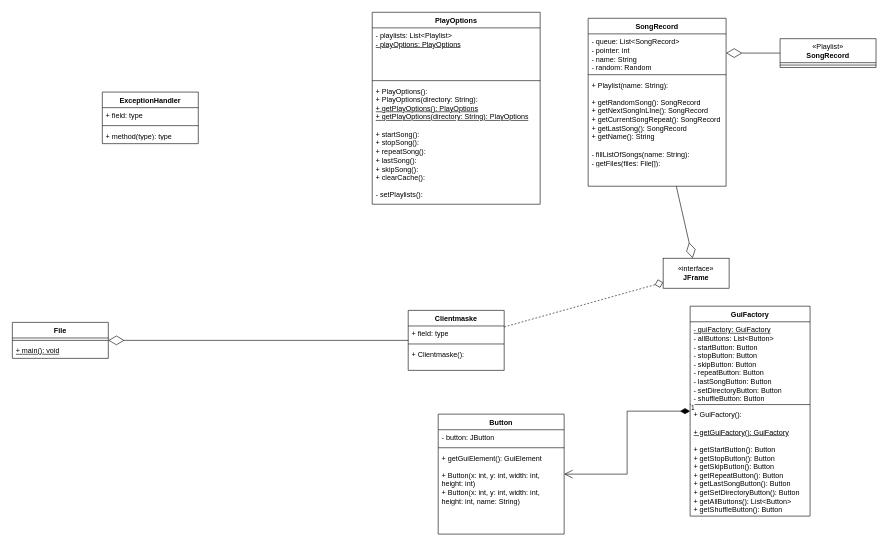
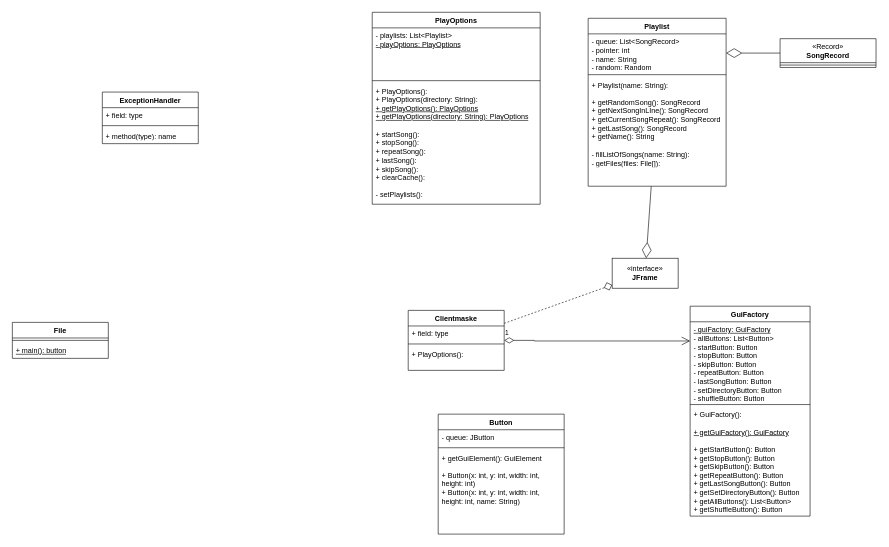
node "SongRecord": label "SongRecord" -> "Playlist"
node "«Playlist» SongRecord": label "«Playlist» SongRecord" -> "«Record» SongRecord"
node "+ method(type): type": label "+ method(type): type" -> "+ method(type): name"
node "«interface» JFrame": moved (696, 273) -> (645, 273)
edge "Clientmaske" -> "File": removed
edge "Clientmaske" -- "GuiFactory": added, label "1"
node "+ main(): void": label "+ main(): void" -> "+ main(): button"
node "+ Clientmaske():": label "+ Clientmaske():" -> "+ PlayOptions():"
node "- button: JButton": label "- button: JButton" -> "- queue: JButton"
edge "GuiFactory" -- "Button": removed, label "1"
